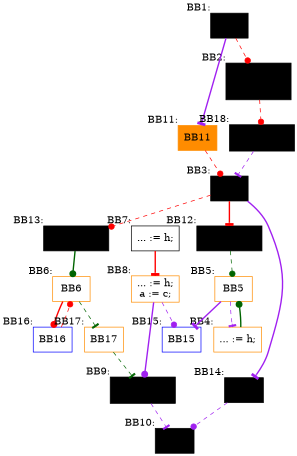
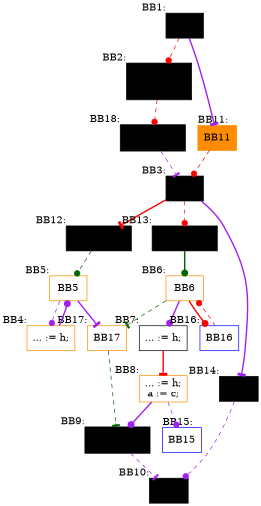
edge "BB6 BB6:" -> "... := h; BB7:": added
edge "BB5 BB5:" -> "BB15 BB15:": now "BB5 BB5:" -> "BB17 BB17:"
edge "BB5 BB5:" -> "... := h; BB4:": arrowhead tee -> dot
edge "... := h; BB4:" -> "BB5 BB5:": color darkgreen -> purple
